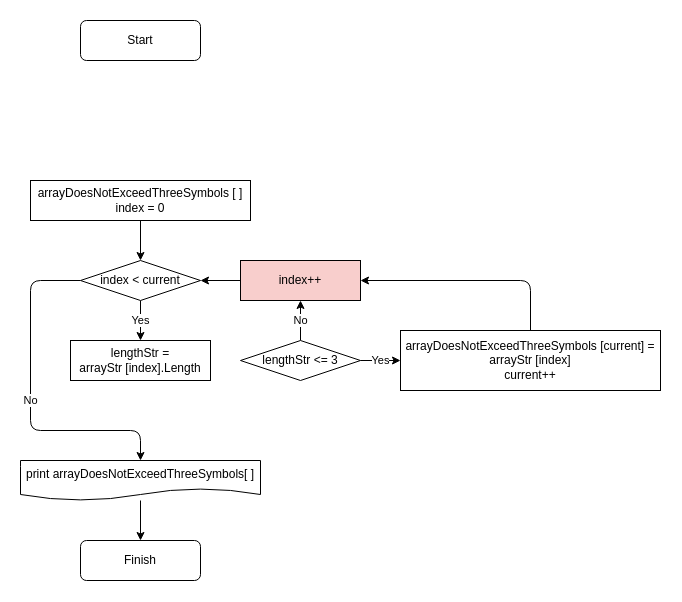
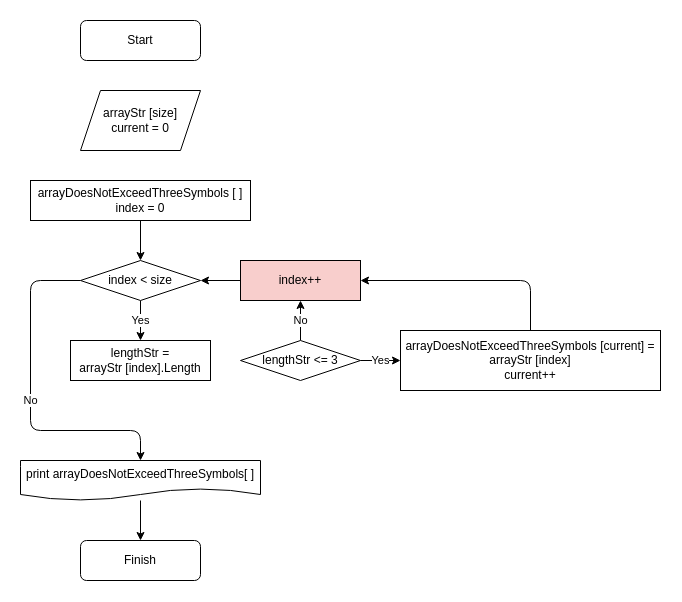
node "arrayStr [size] current = 0": added
node "index < current": label "index < current" -> "index < size"
